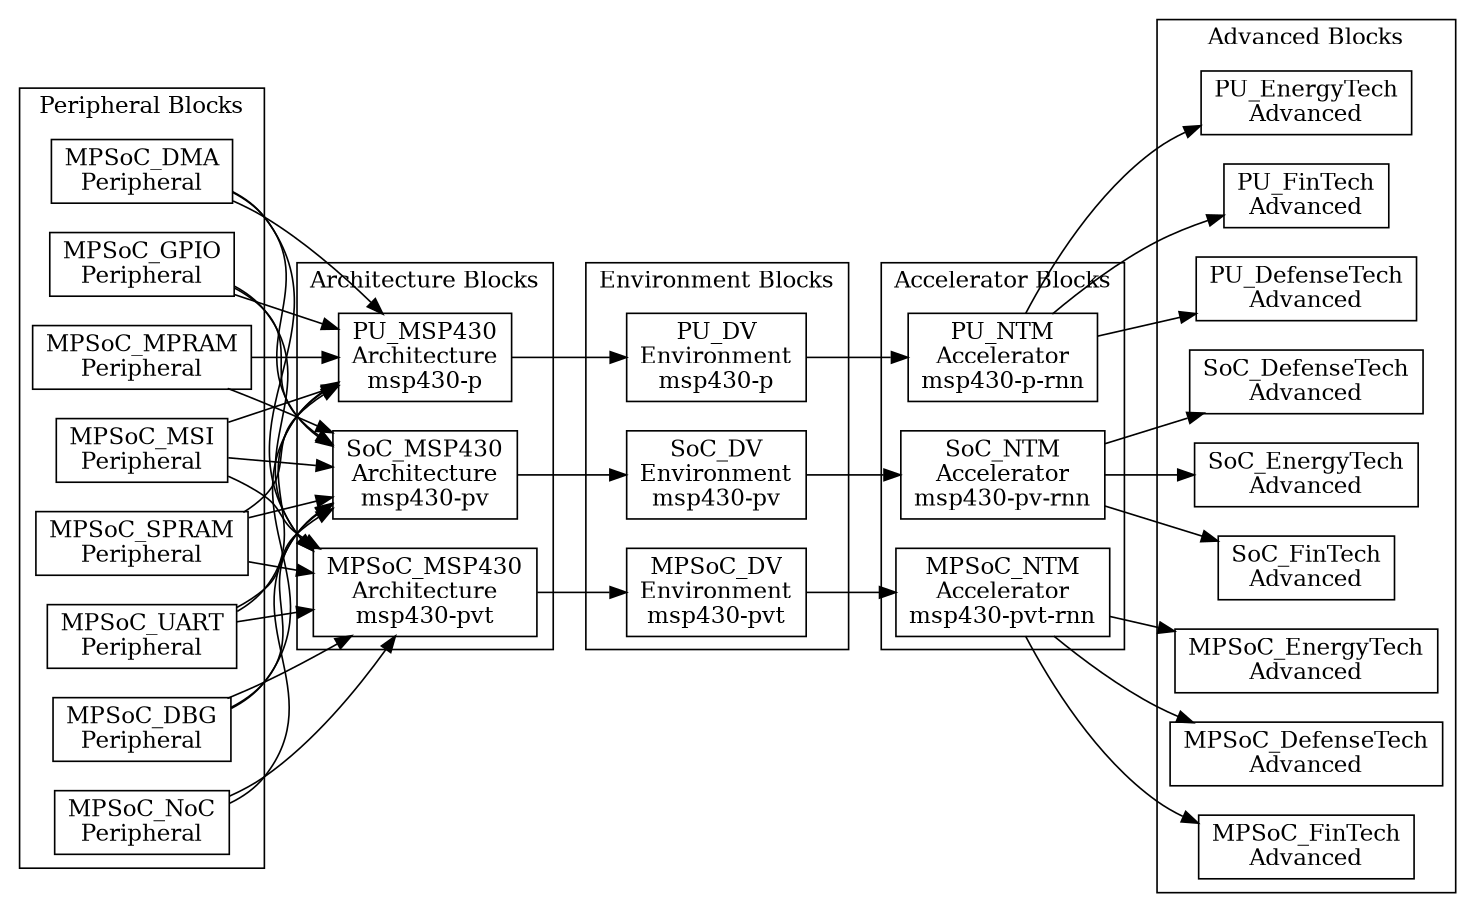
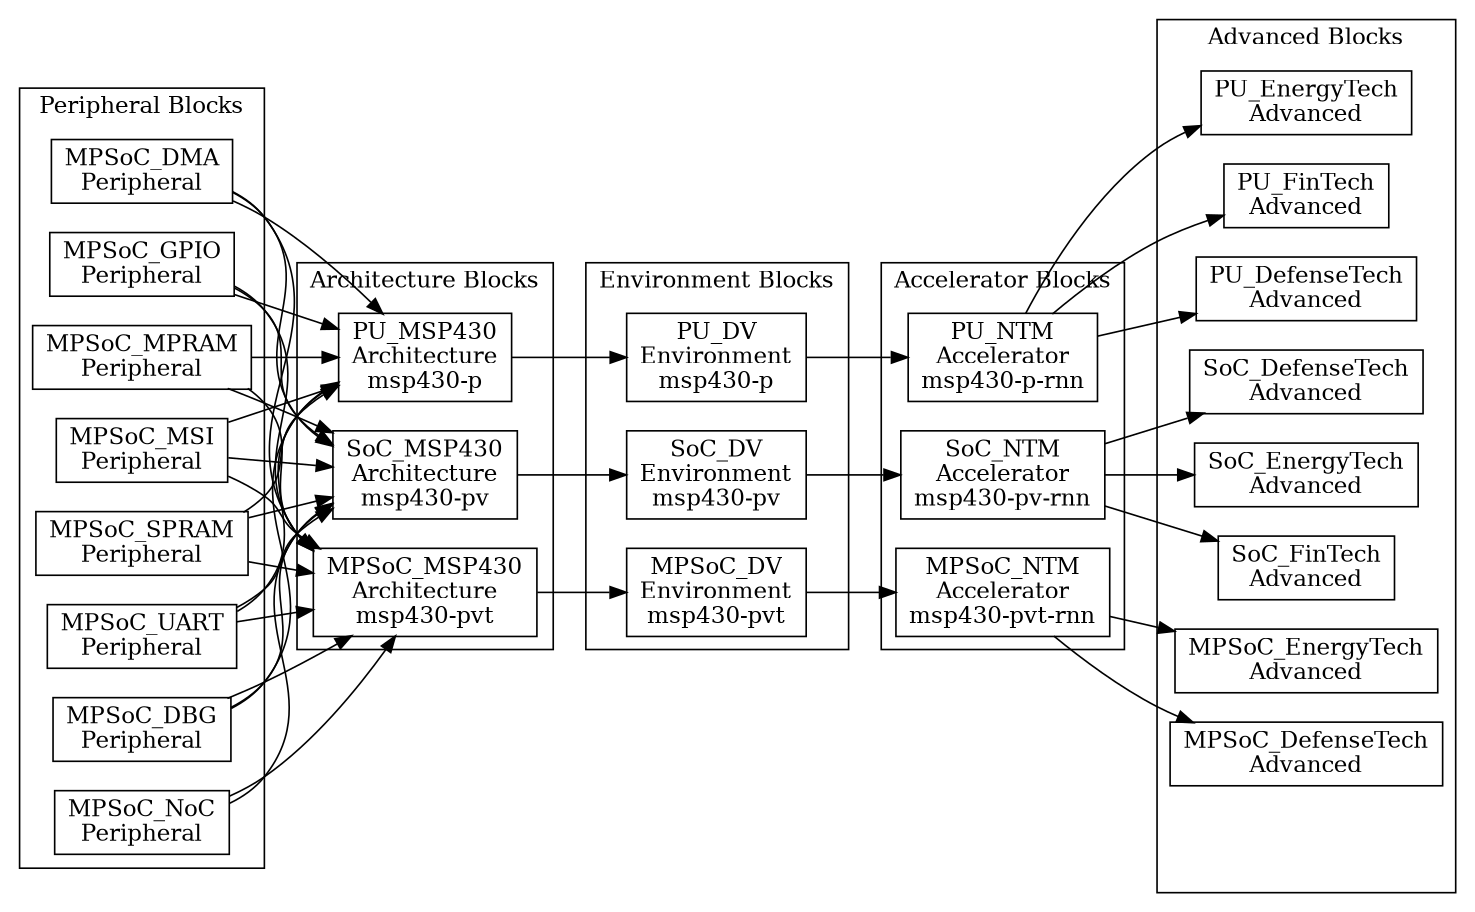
edge "MPSoC_MPRAM Peripheral" -> "MPSoC_MSP430 Architecture msp430-pvt": added
node "MPSoC_FinTech Advanced": removed
